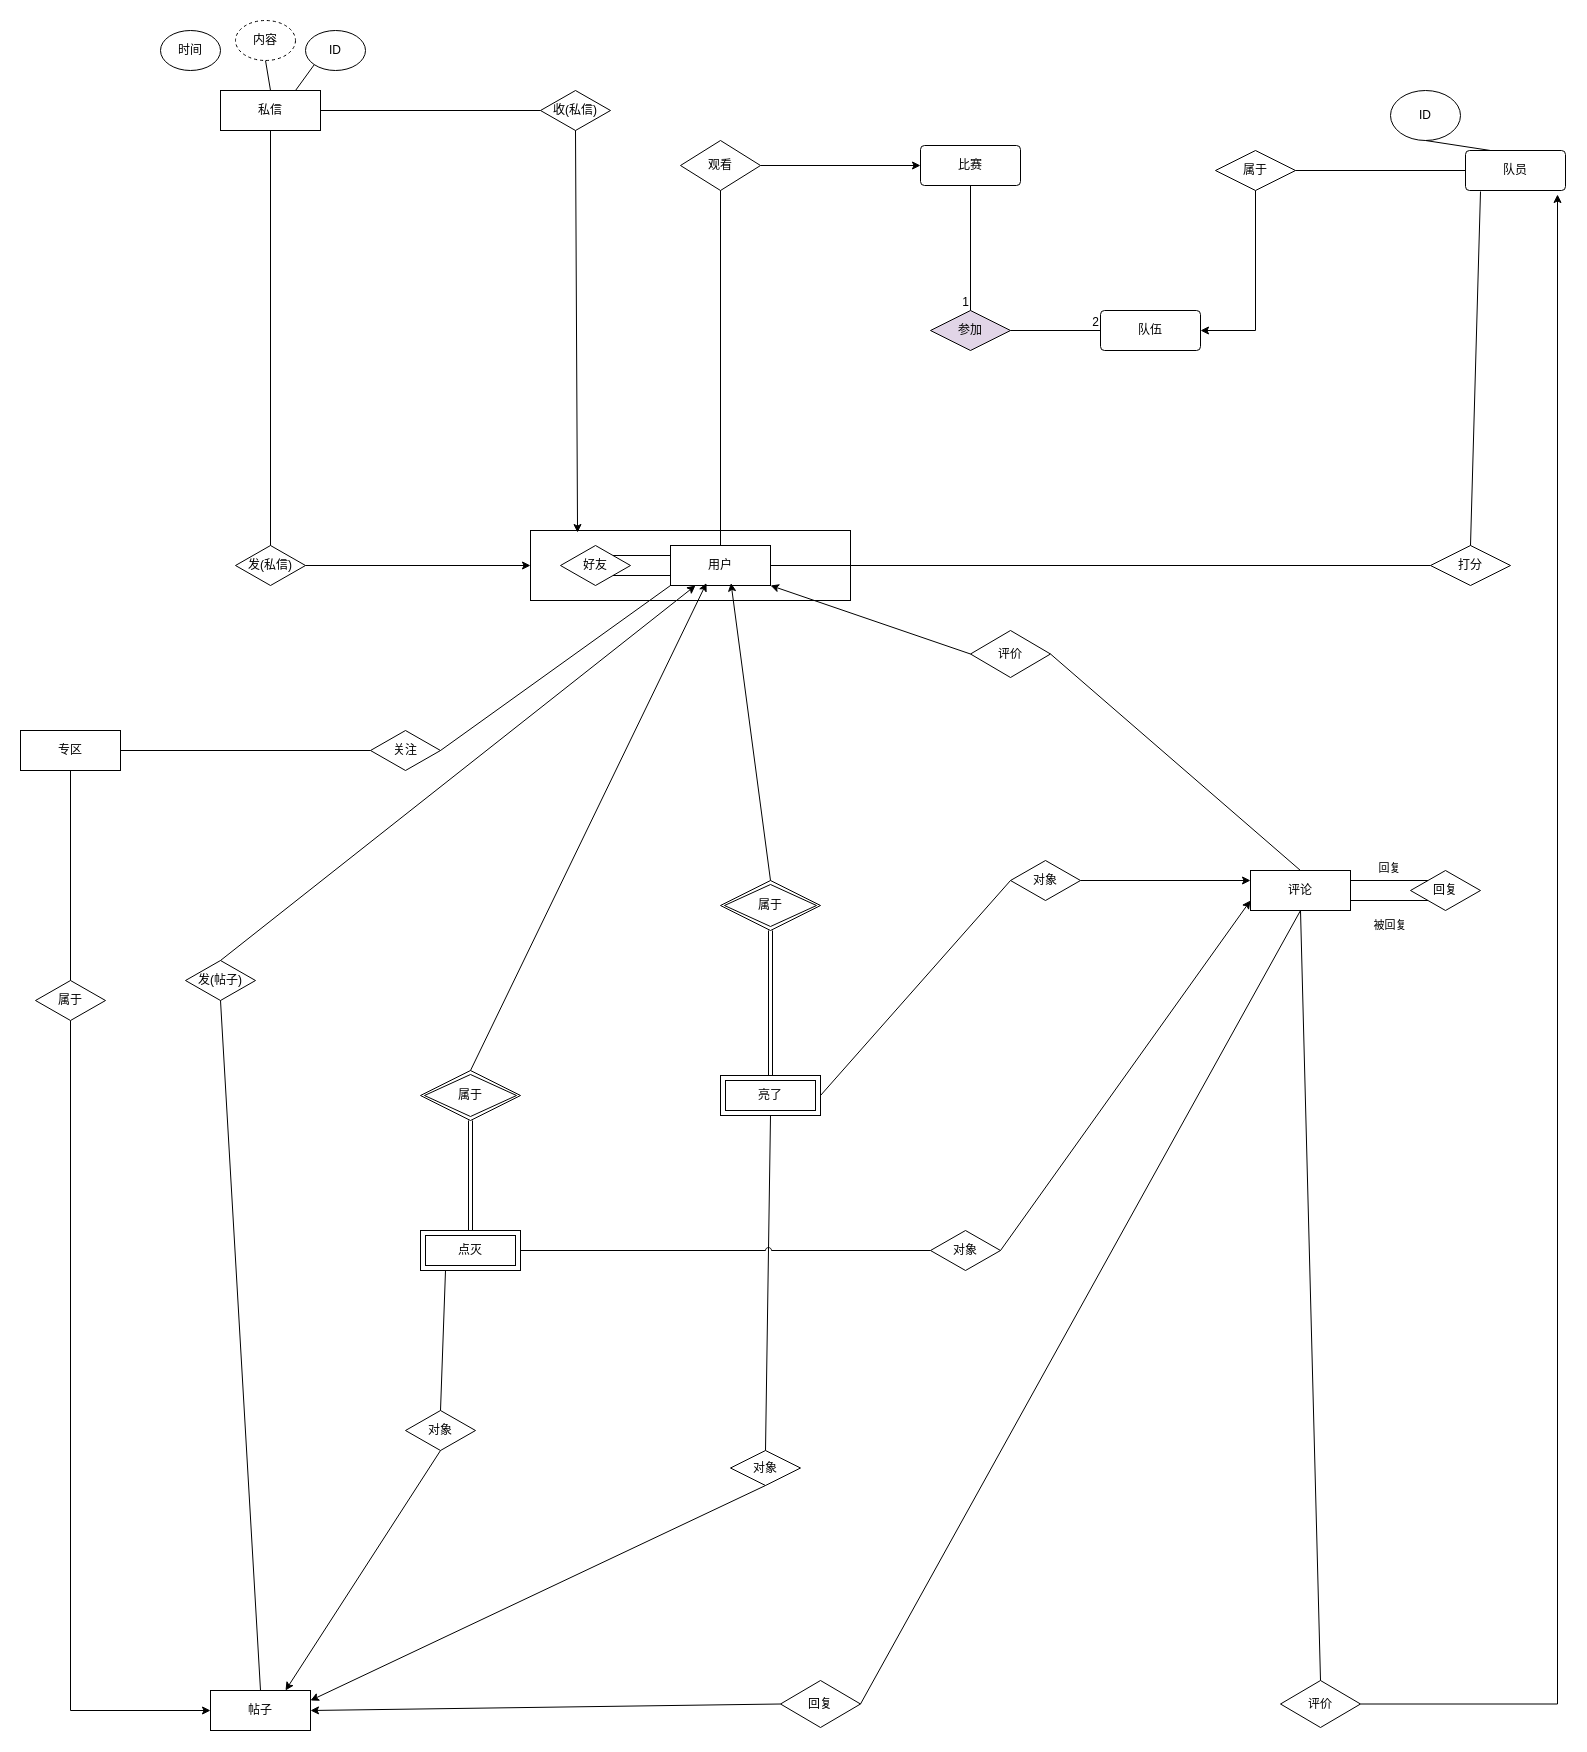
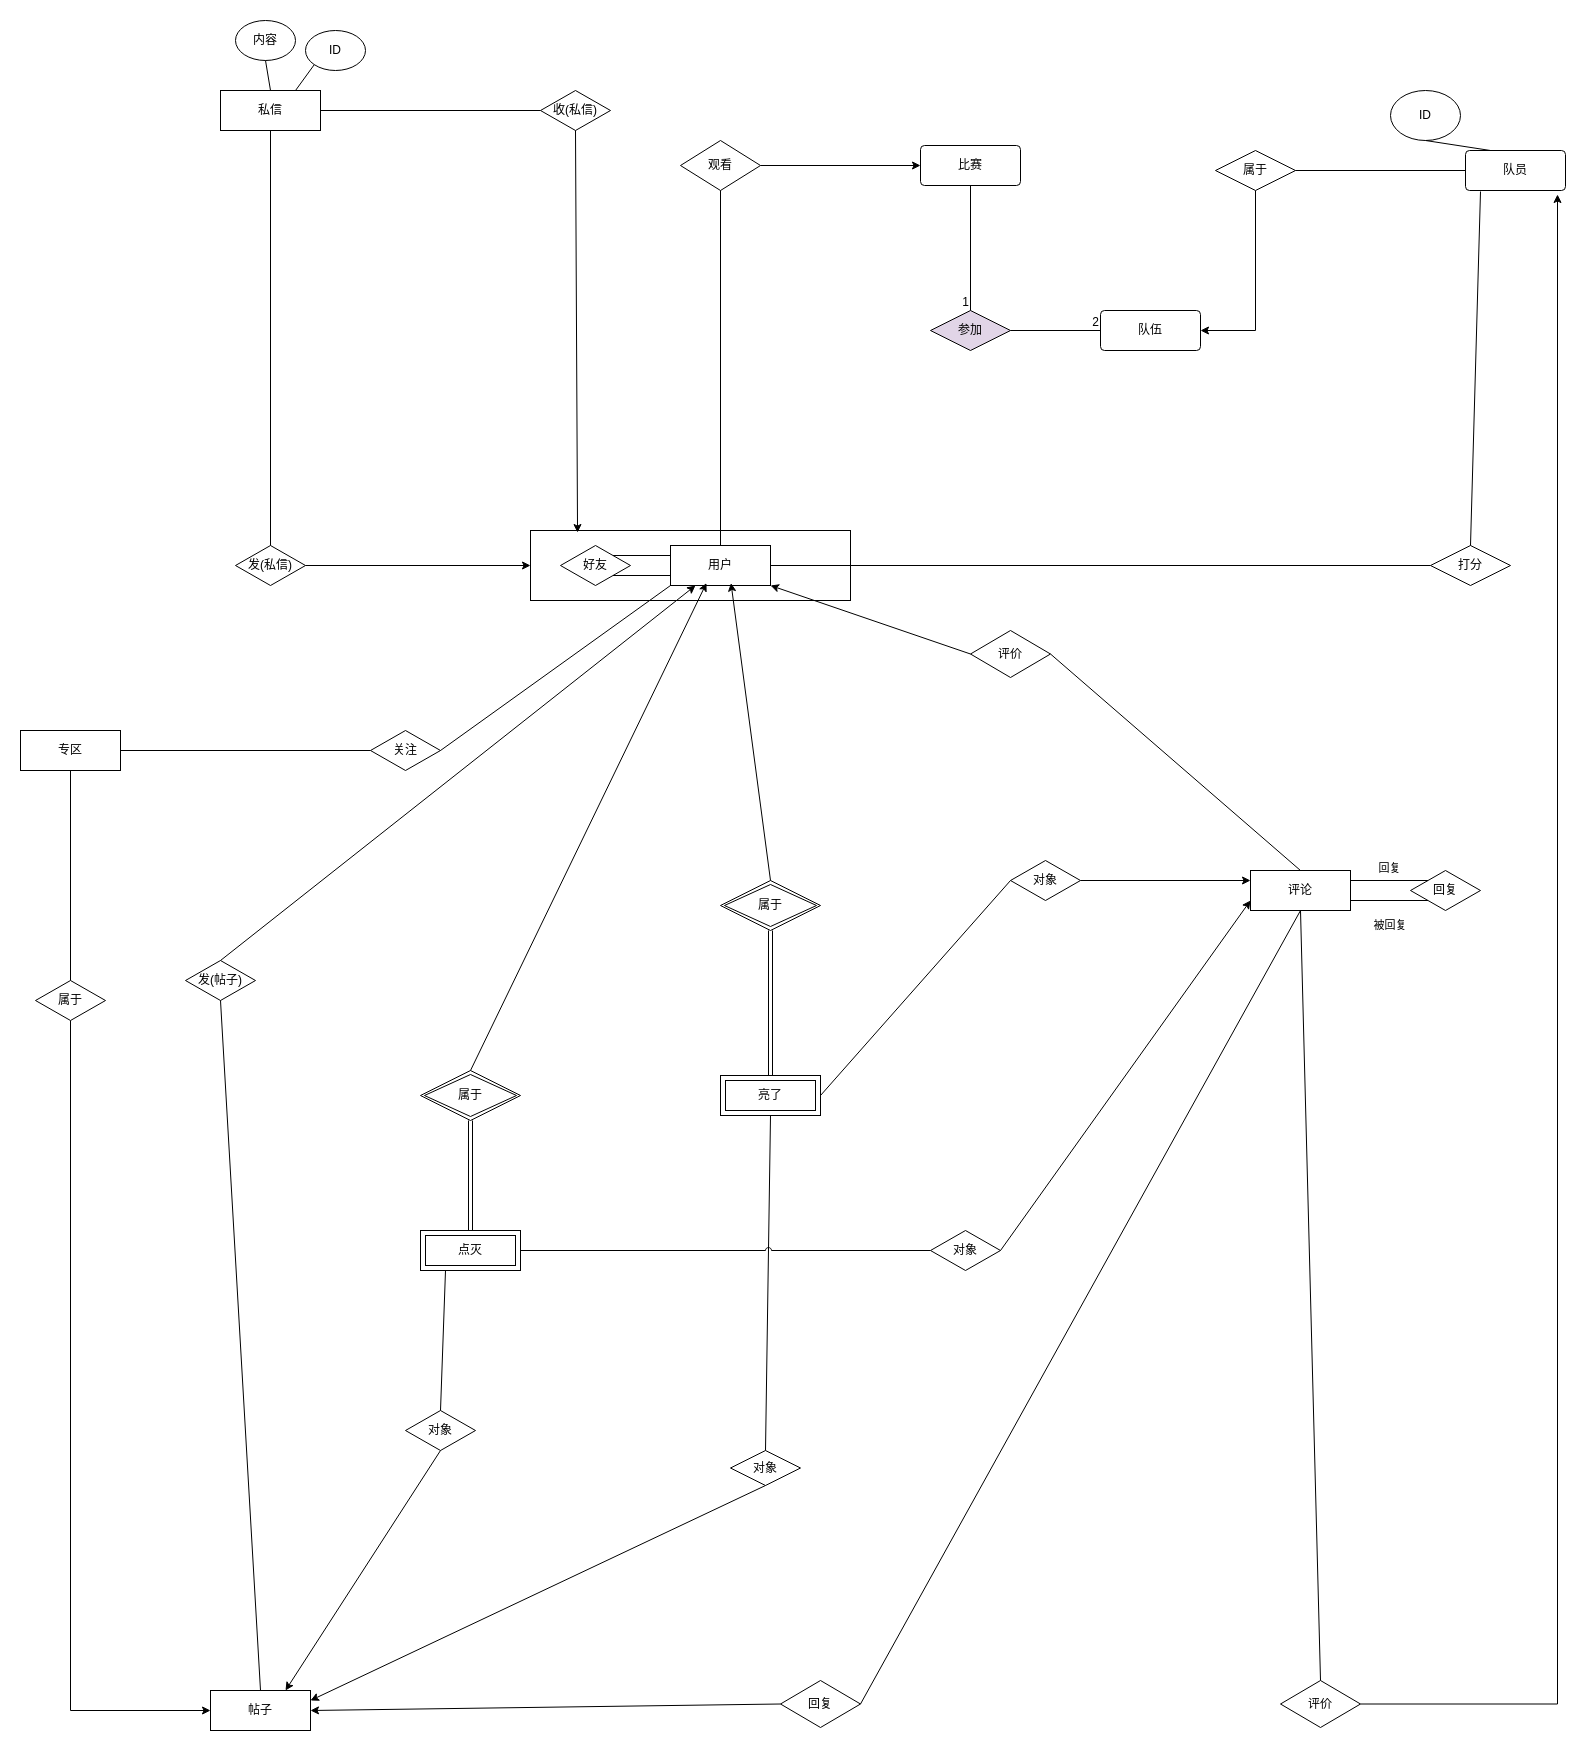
node "内容": style dashed -> solid
node "时间": removed
